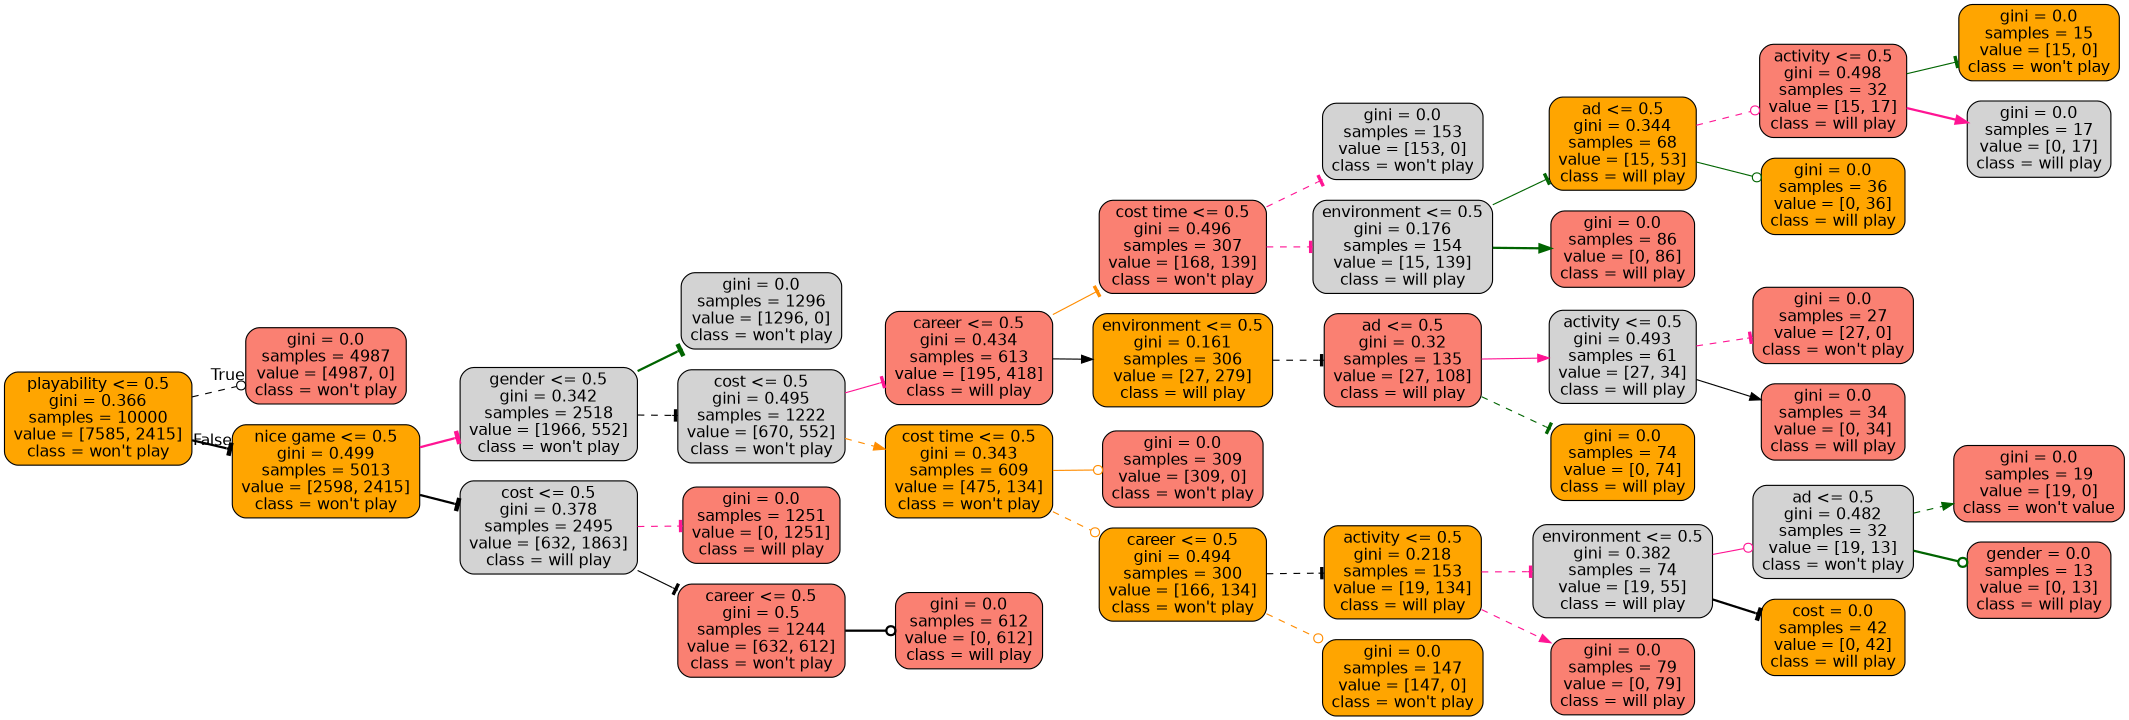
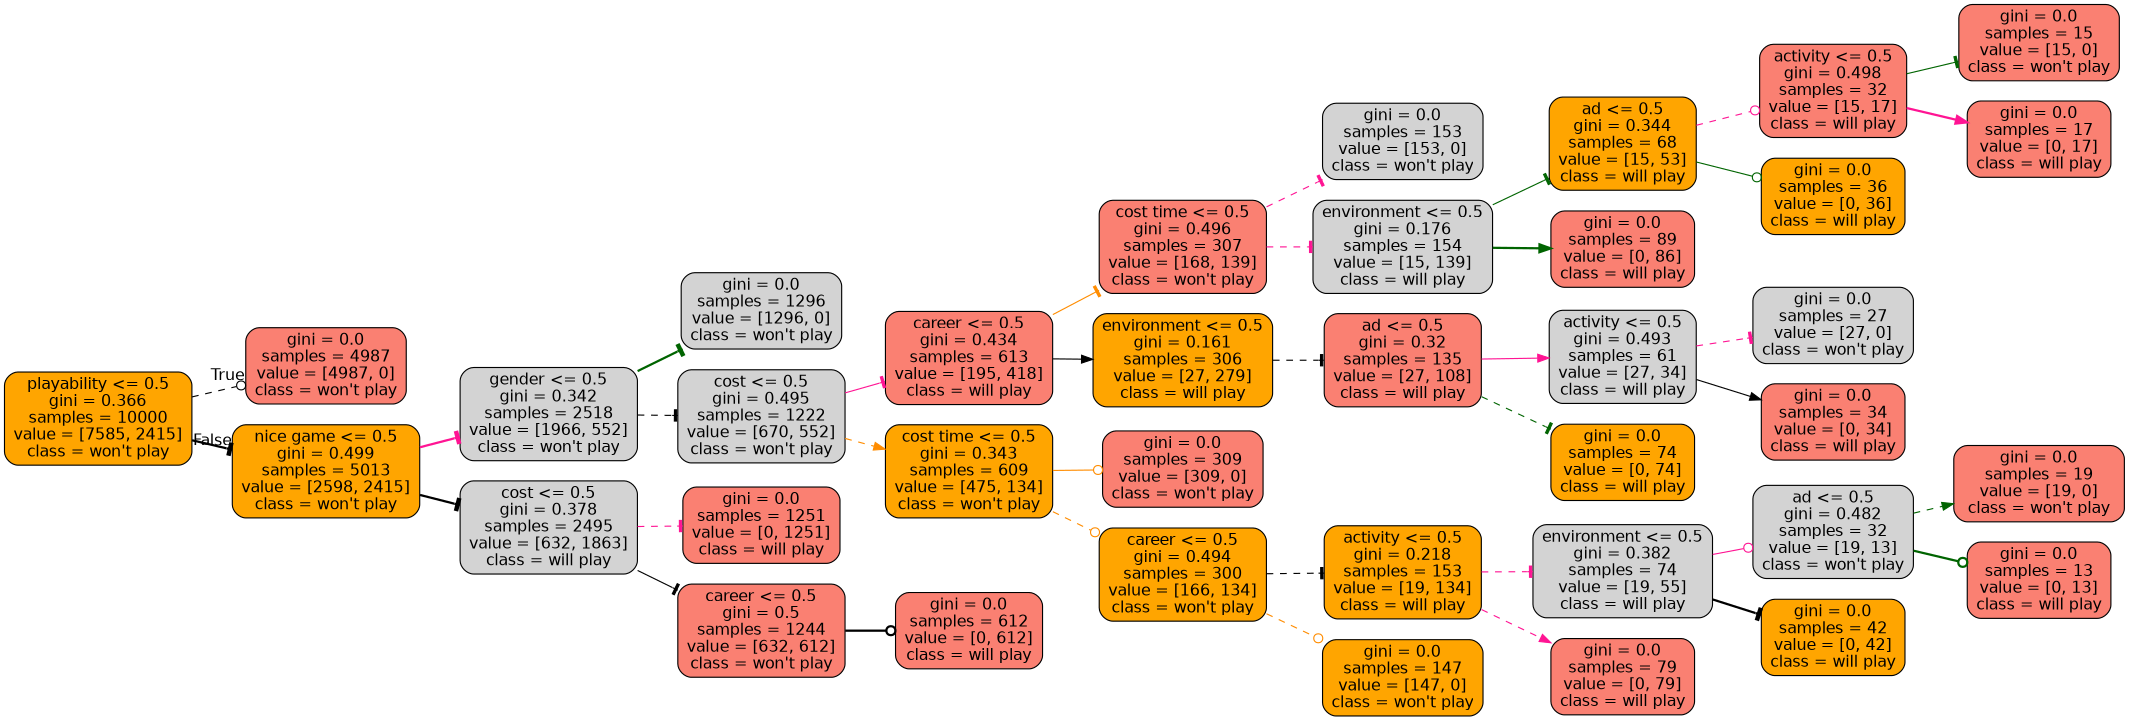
node "gini = 0.0 samples = 15 value = [15, 0] class = won't play": fillcolor orange -> salmon
node "gini = 0.0 samples = 17 value = [0, 17] class = will play": fillcolor lightgrey -> salmon
node "gini = 0.0 samples = 86 value = [0, 86] class = will play": label "gini = 0.0 samples = 86 value = [0, 86] class = will play" -> "gini = 0.0 samples = 89 value = [0, 86] class = will play"
node "gini = 0.0 samples = 27 value = [27, 0] class = won't play": fillcolor salmon -> lightgrey
node "gini = 0.0 samples = 19 value = [19, 0] class = won't value": label "gini = 0.0 samples = 19 value = [19, 0] class = won't value" -> "gini = 0.0 samples = 19 value = [19, 0] class = won't play"
node "gender = 0.0 samples = 13 value = [0, 13] class = will play": label "gender = 0.0 samples = 13 value = [0, 13] class = will play" -> "gini = 0.0 samples = 13 value = [0, 13] class = will play"
node "cost = 0.0 samples = 42 value = [0, 42] class = will play": label "cost = 0.0 samples = 42 value = [0, 42] class = will play" -> "gini = 0.0 samples = 42 value = [0, 42] class = will play"
